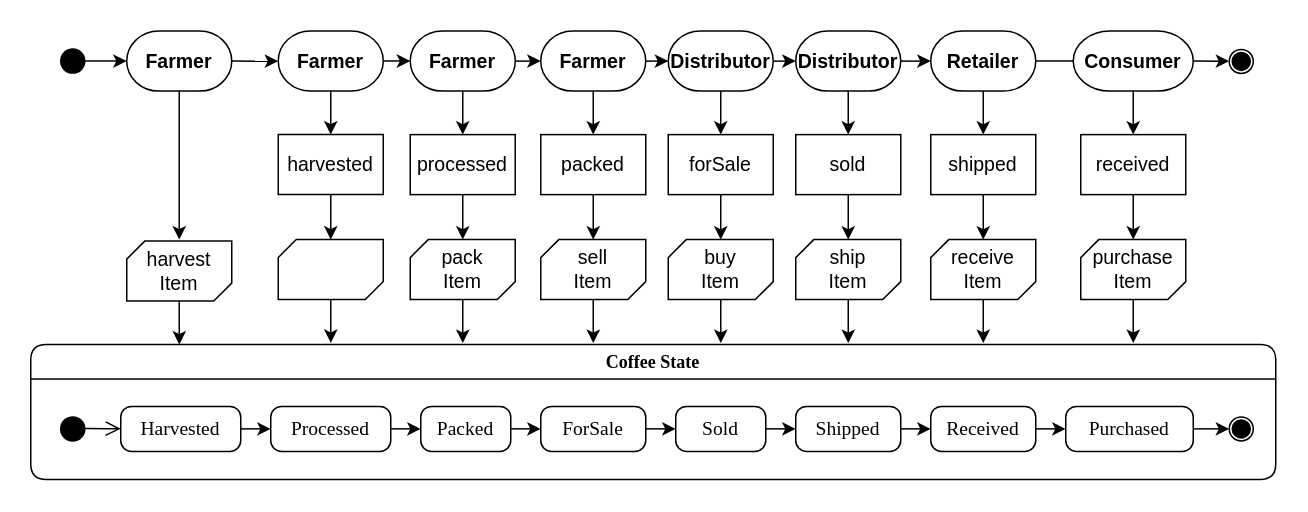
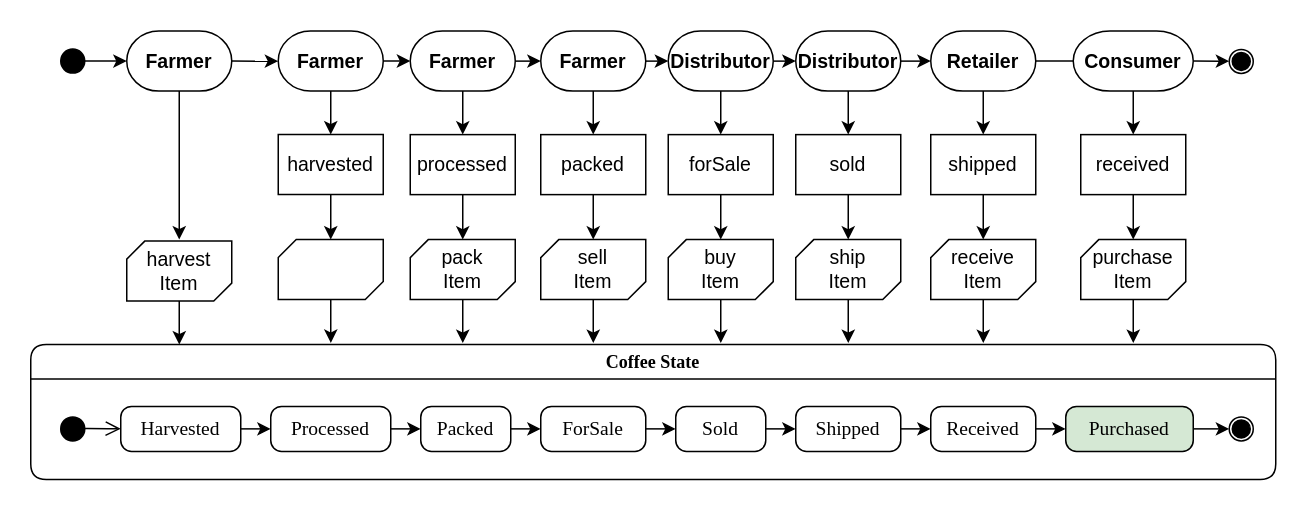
node "Purchased": fillcolor #ffffff -> #d5e8d4
